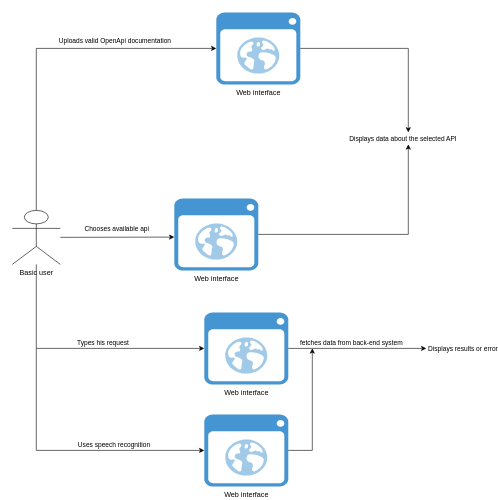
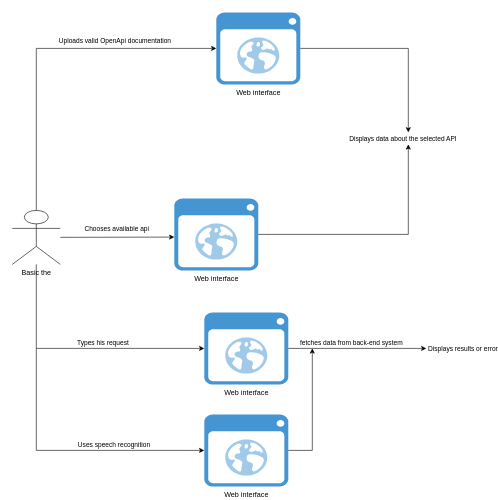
node "Basic user": label "Basic user" -> "Basic the"
